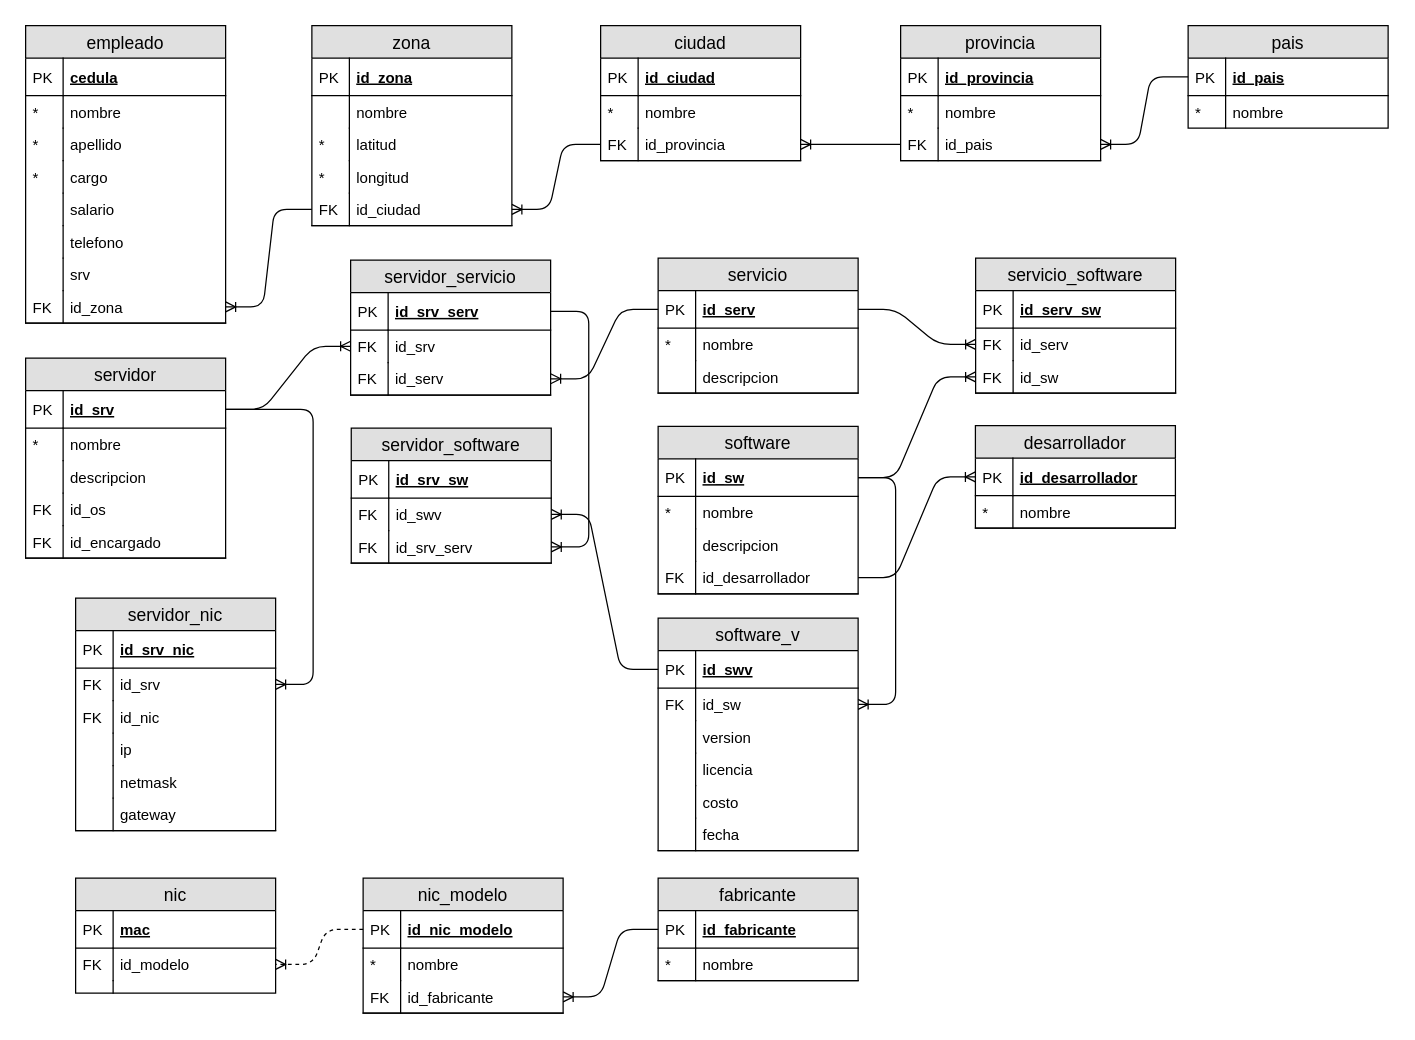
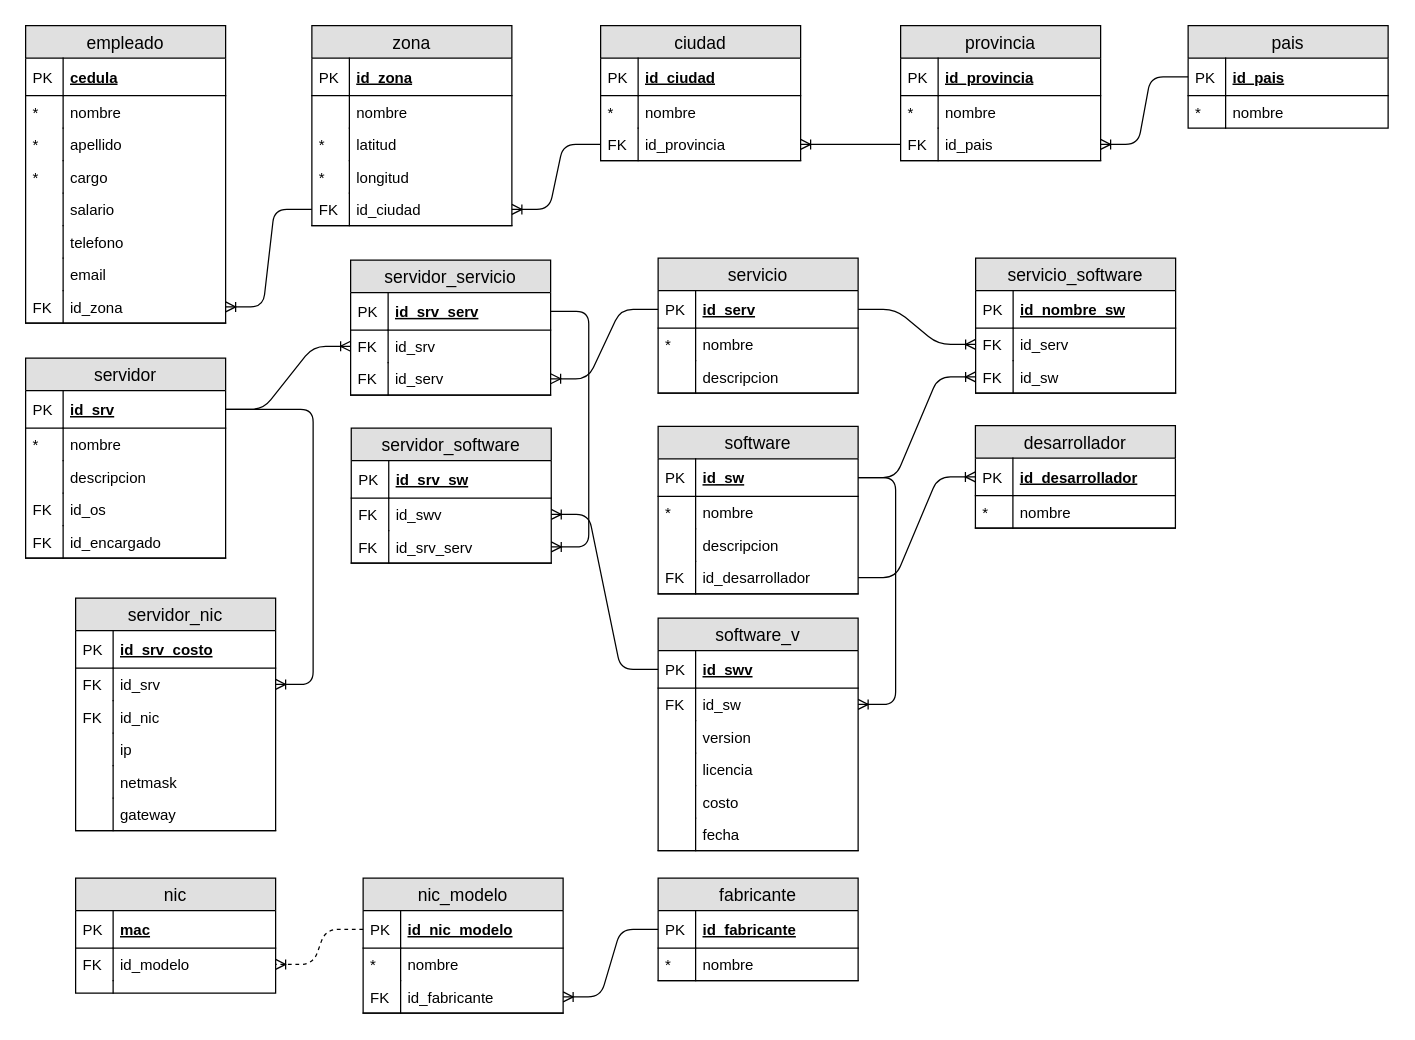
node "srv": label "srv" -> "email"
node "id_serv_sw": label "id_serv_sw" -> "id_nombre_sw"
node "id_srv_nic": label "id_srv_nic" -> "id_srv_costo"
